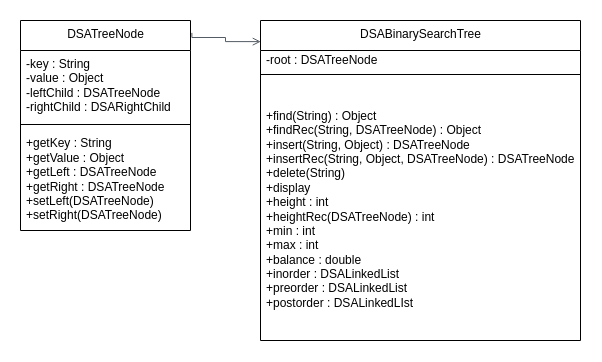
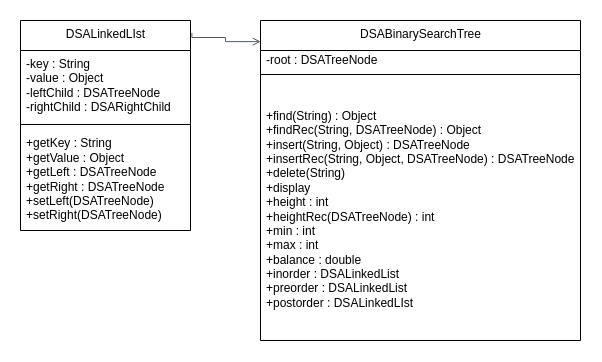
node "DSATreeNode": label "DSATreeNode" -> "DSALinkedLIst"
